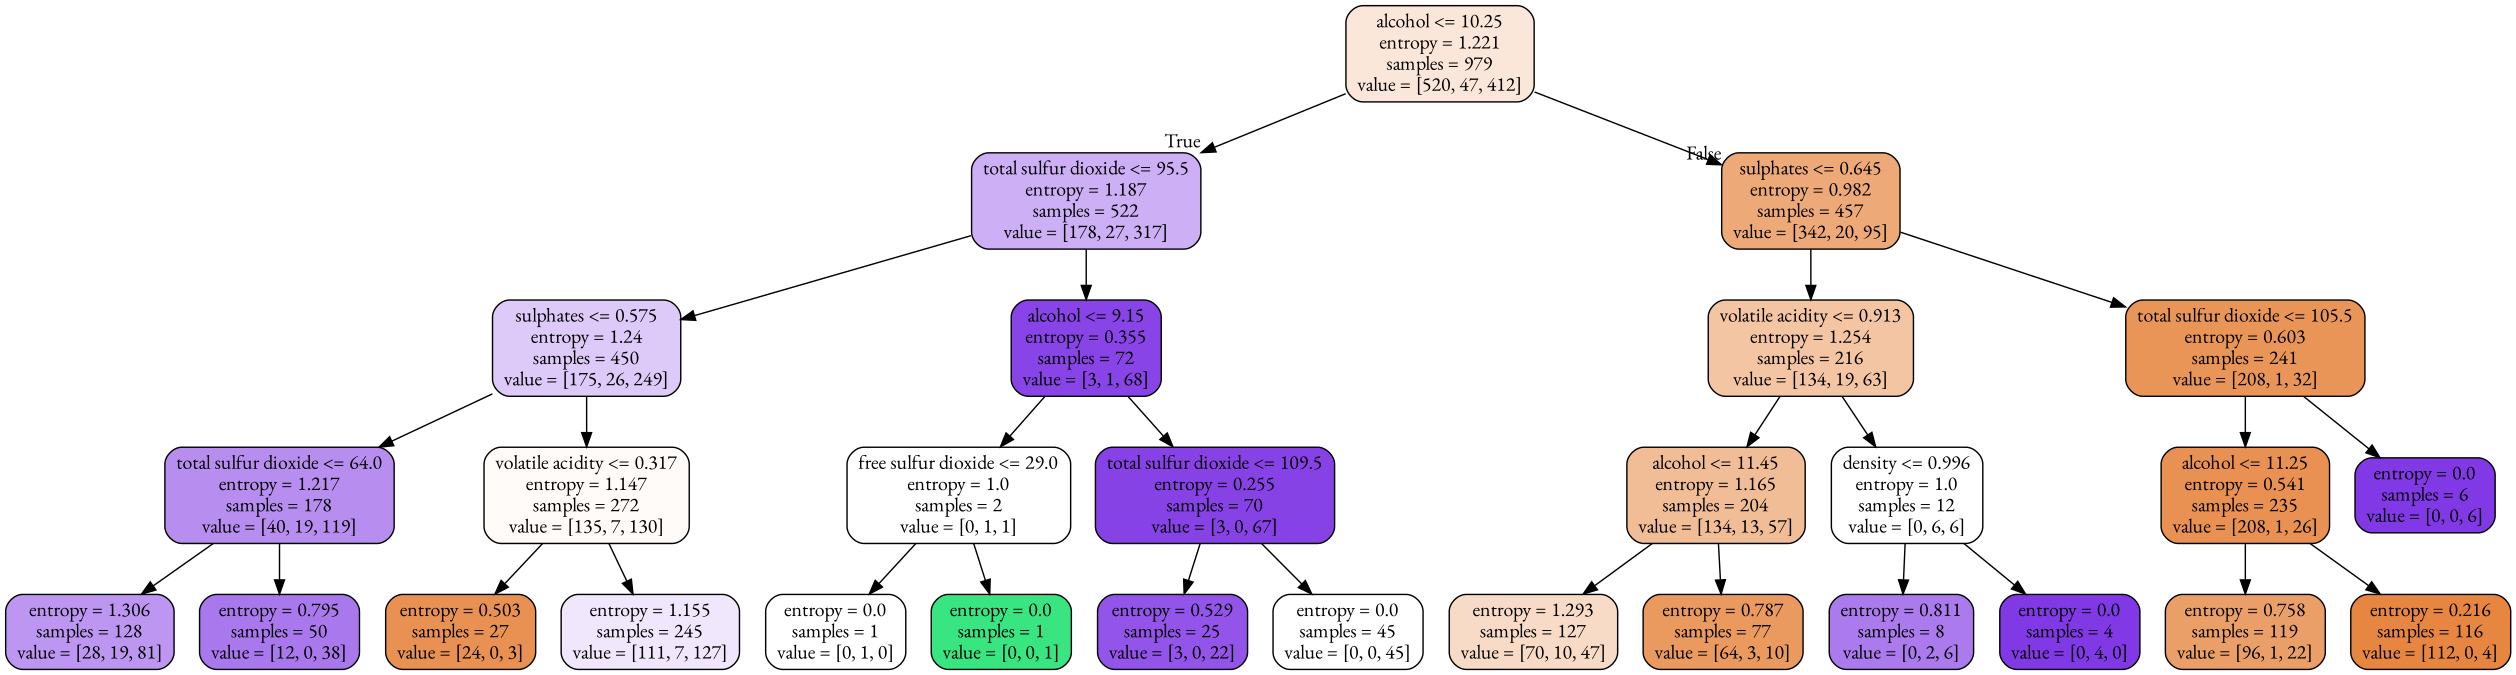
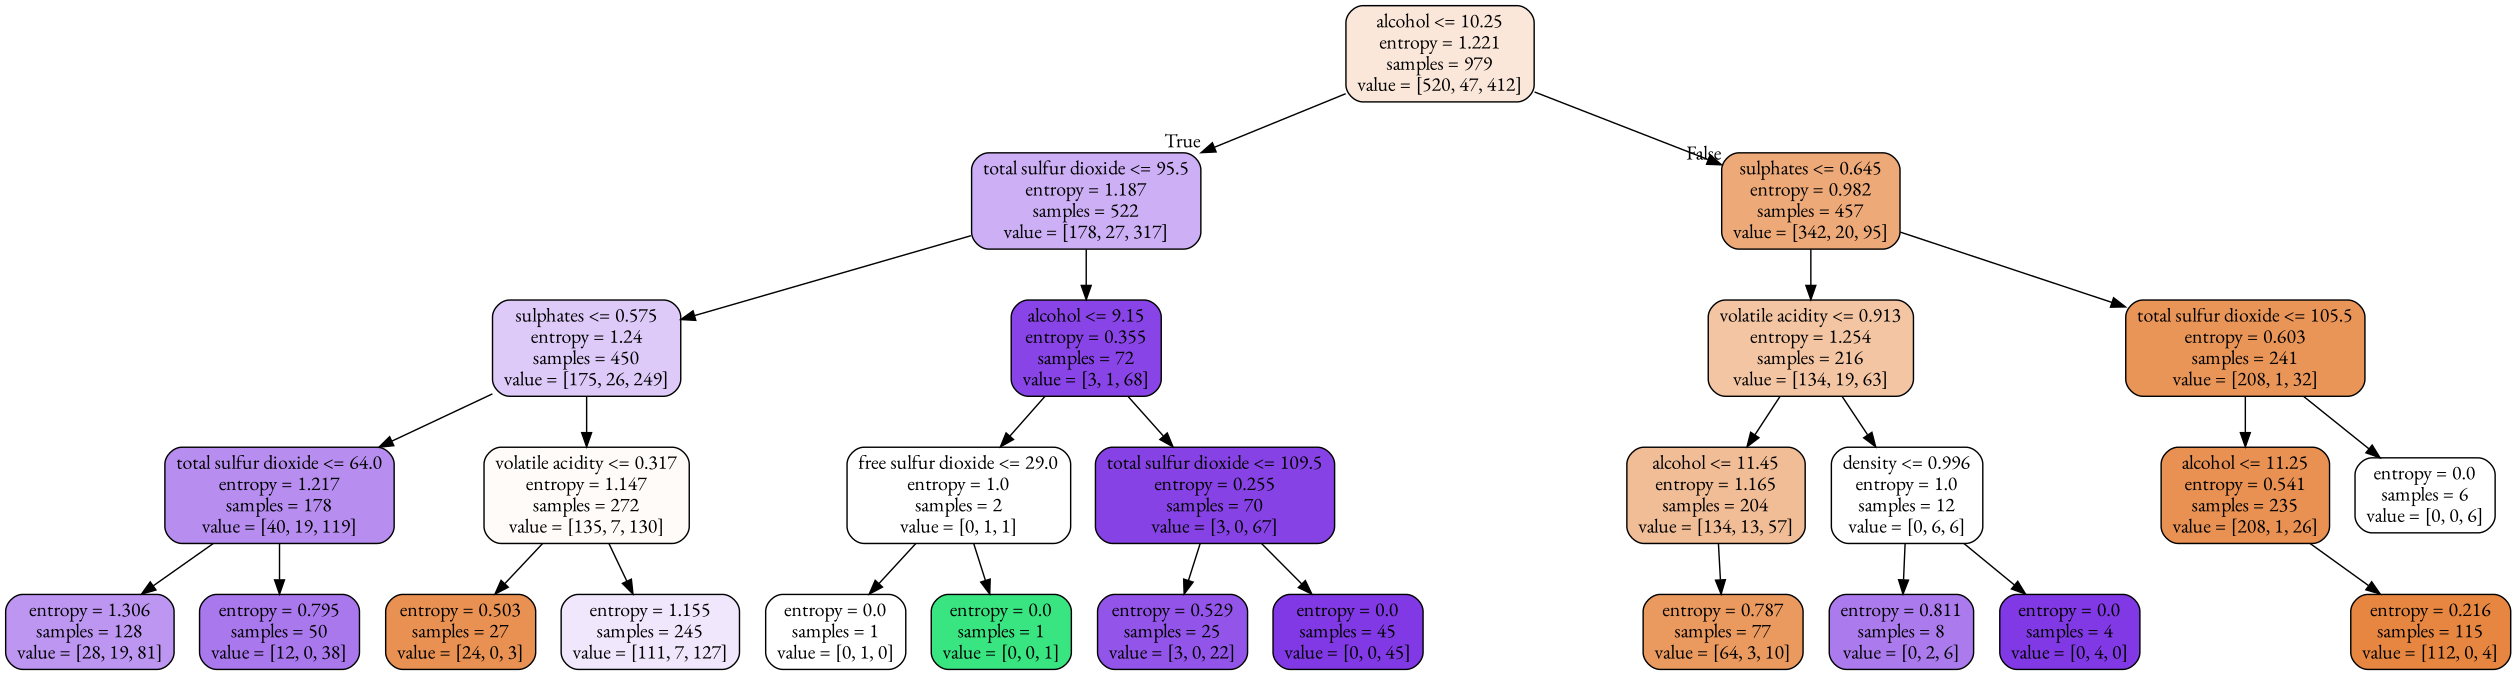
node "entropy = 0.0 samples = 6 value = [0, 0, 6]": fillcolor #8139e5 -> #ffffff
node "entropy = 0.0 samples = 45 value = [0, 0, 45]": fillcolor #ffffff -> #8139e5
node "entropy = 1.293 samples = 127 value = [70, 10, 47]": removed
node "entropy = 0.758 samples = 119 value = [96, 1, 22]": removed
node "entropy = 0.216 samples = 116 value = [112, 0, 4]": label "entropy = 0.216 samples = 116 value = [112, 0, 4]" -> "entropy = 0.216 samples = 115 value = [112, 0, 4]"
